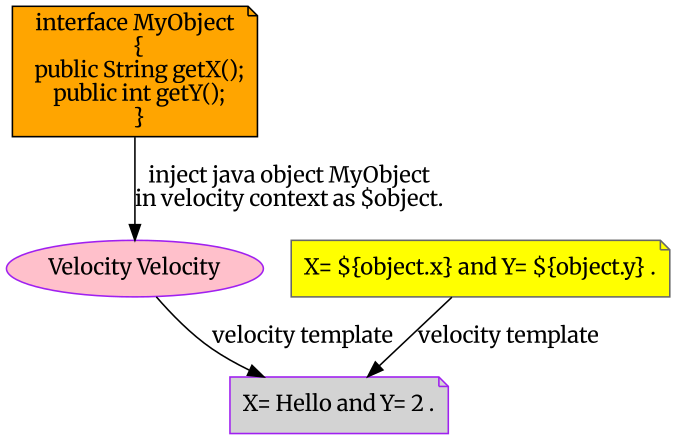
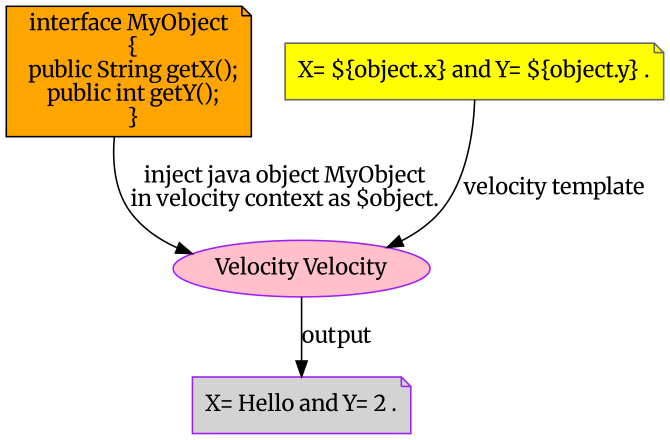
edge "X= ${object.x} and Y= ${object.y} ." -> "X= Hello and Y= 2 .": now "X= ${object.x} and Y= ${object.y} ." -> "Velocity Velocity"
edge "Velocity Velocity" -> "X= Hello and Y= 2 .": label "velocity template" -> "output"
